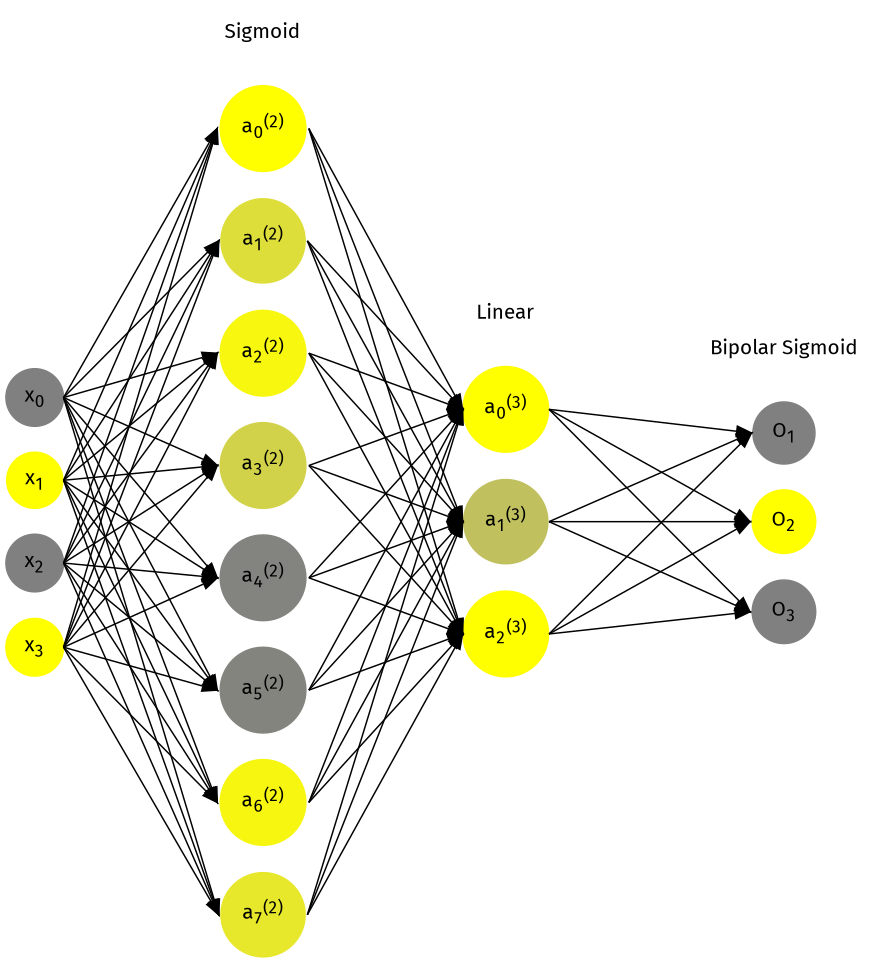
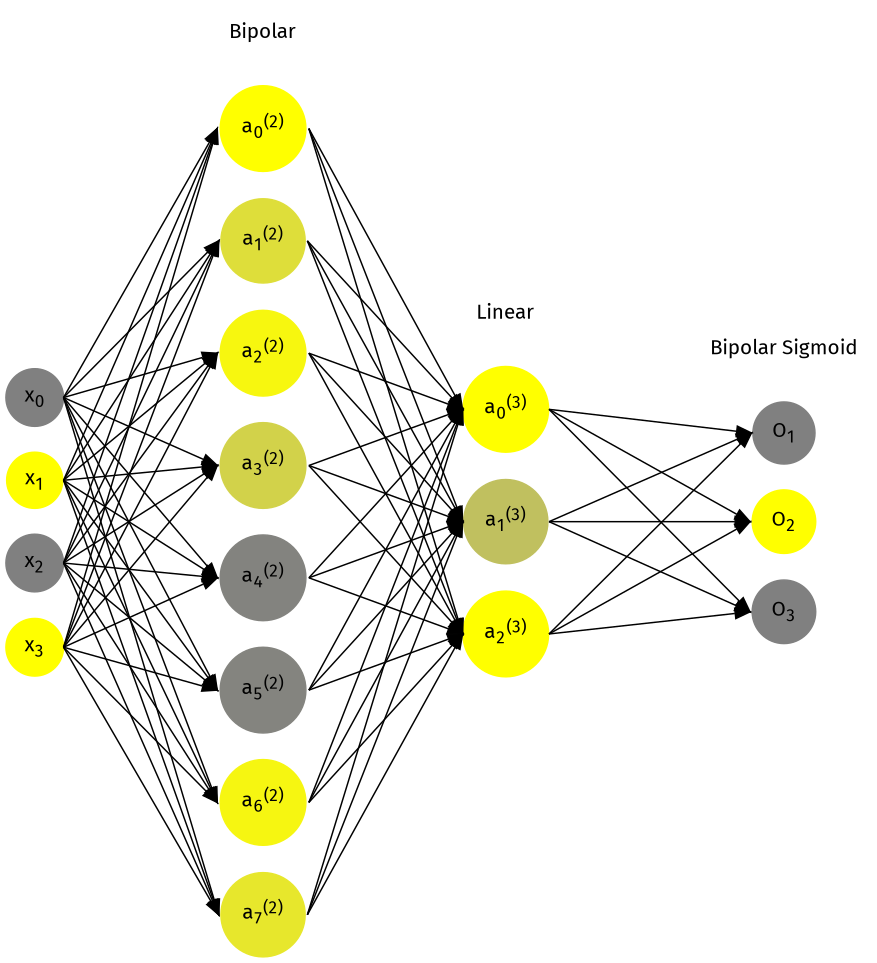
node "Sigmoid": label "Sigmoid" -> "Bipolar"
